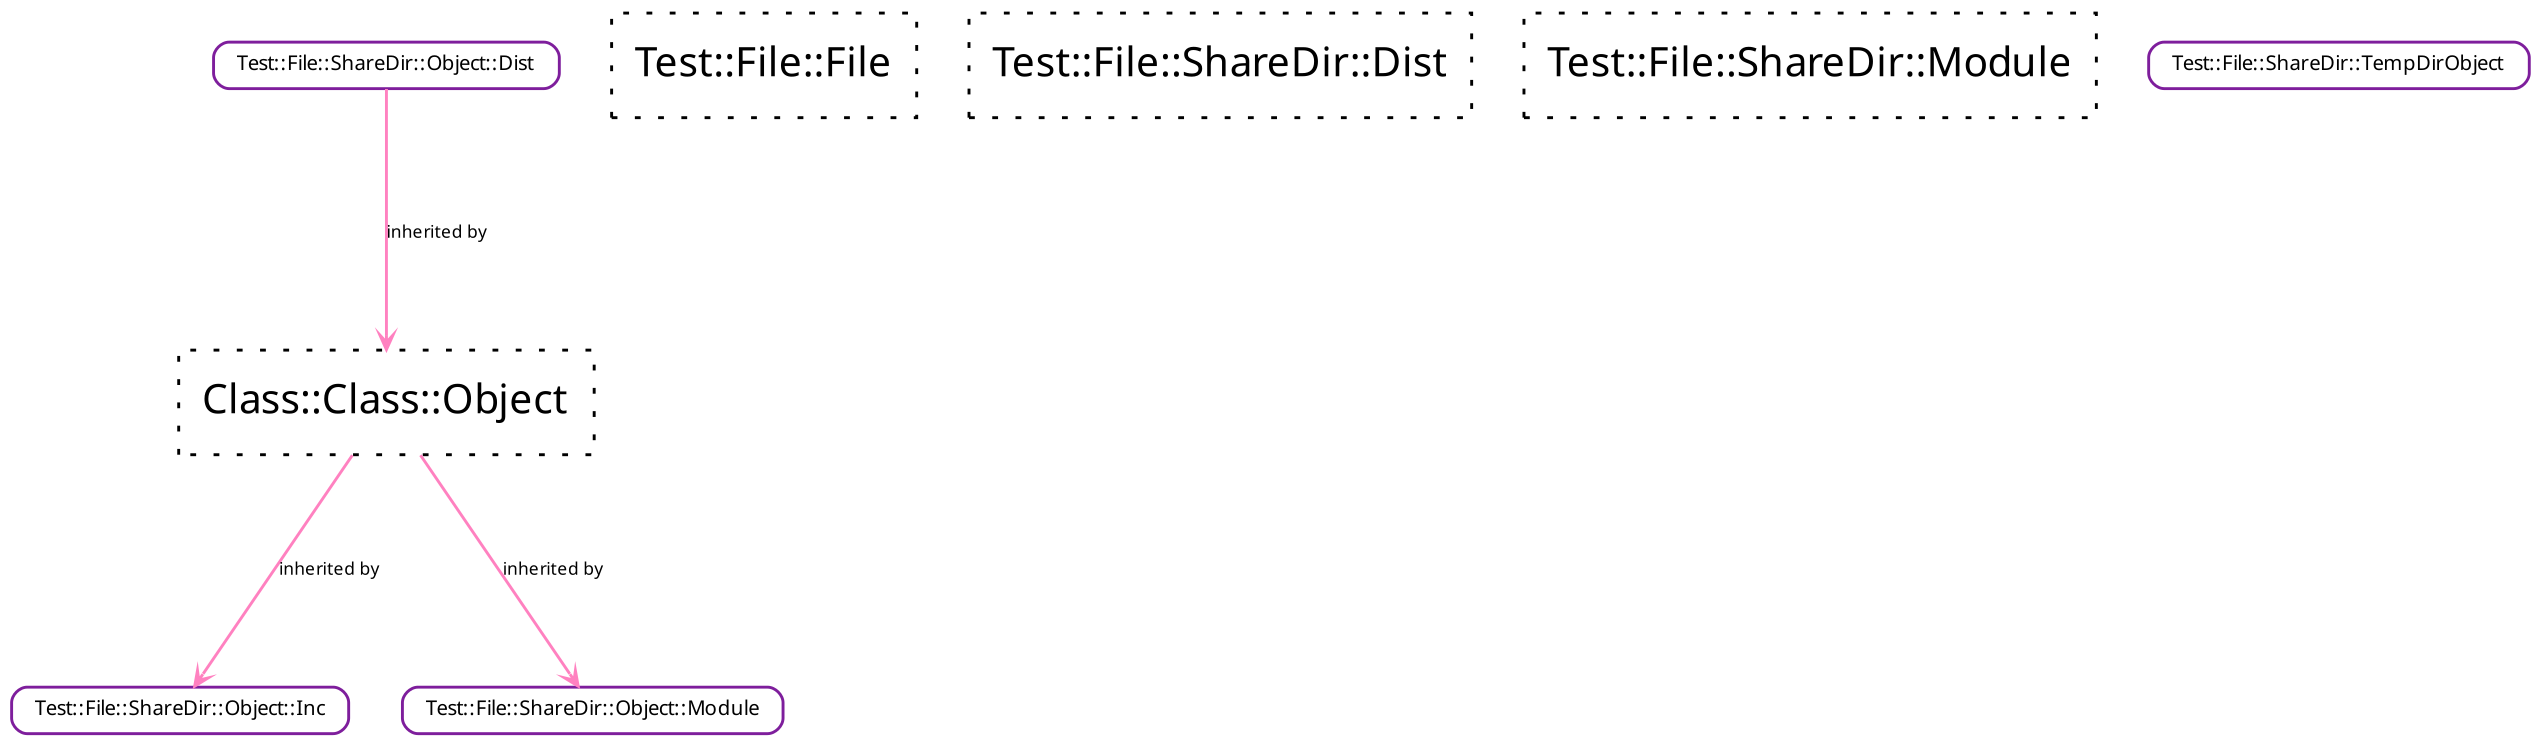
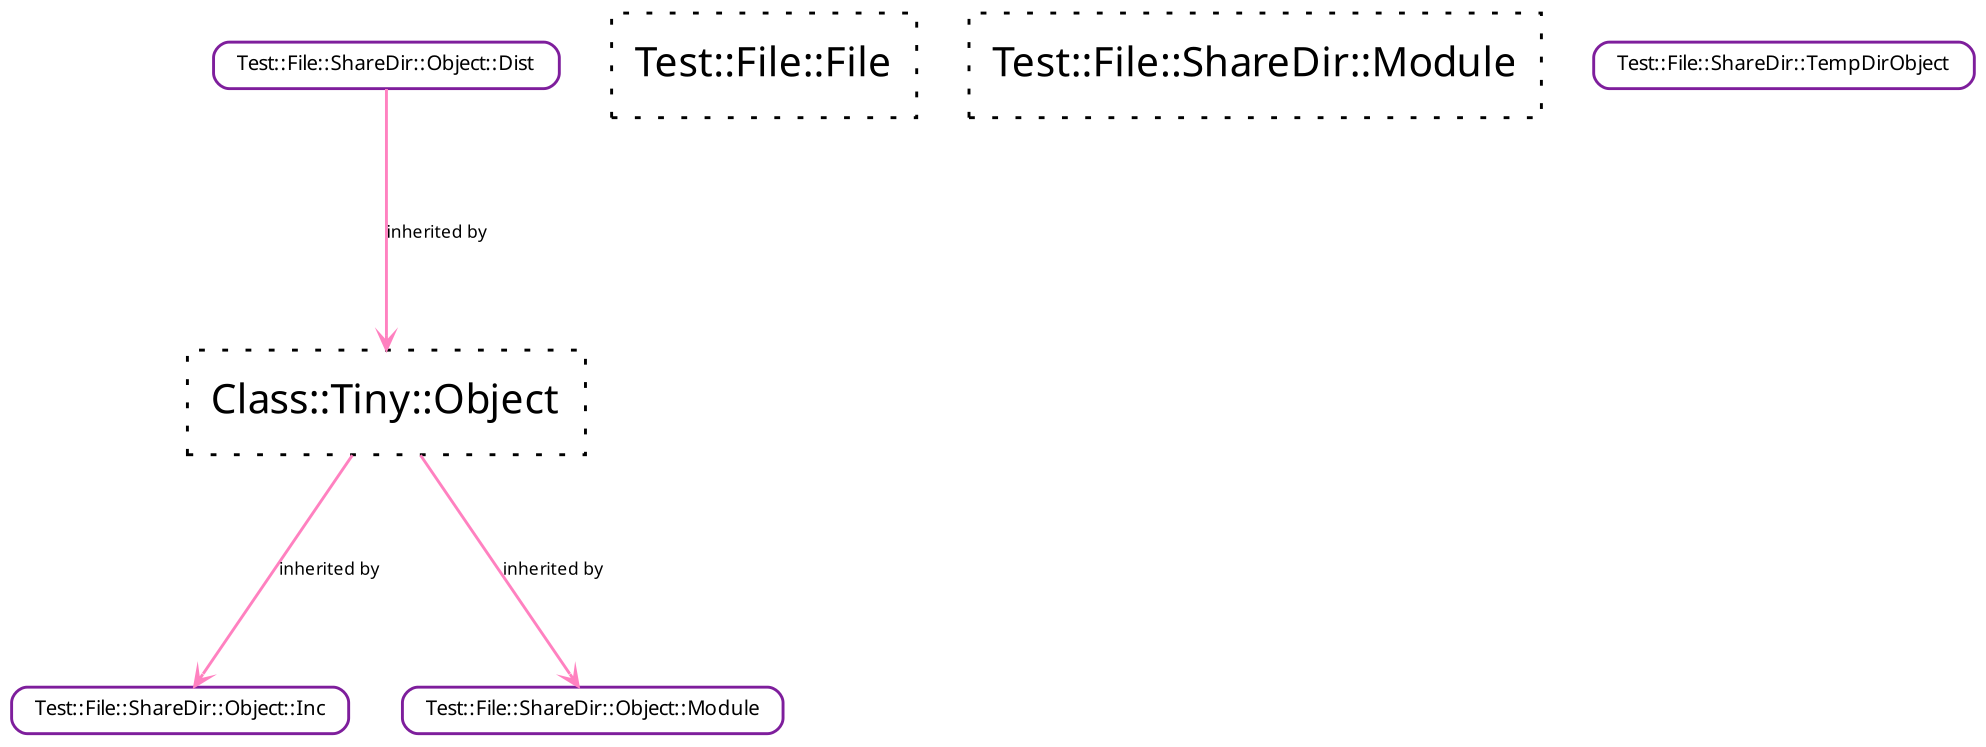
node "Test::File::ShareDir::Dist": removed
node "Class::Class::Object": label "Class::Class::Object" -> "Class::Tiny::Object"
